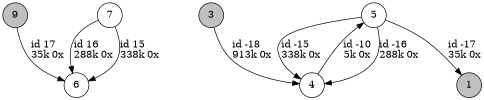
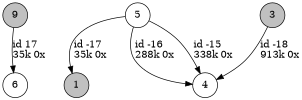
node "7": removed
edge "4" -> "5": removed, label "id -10 5k 0x"
